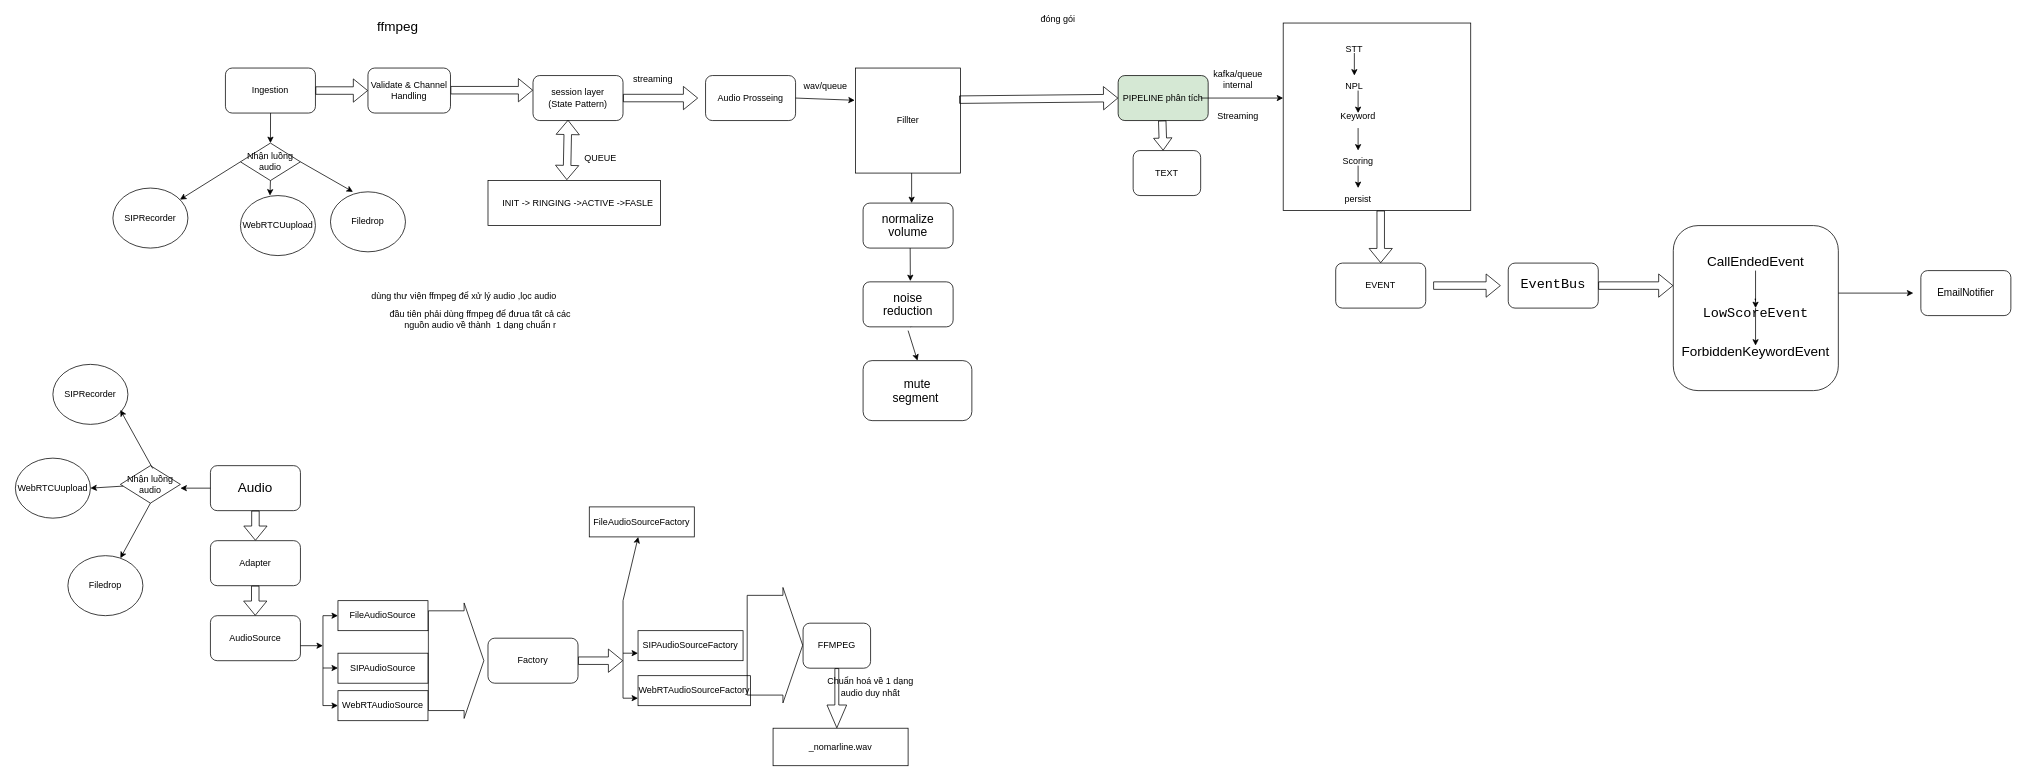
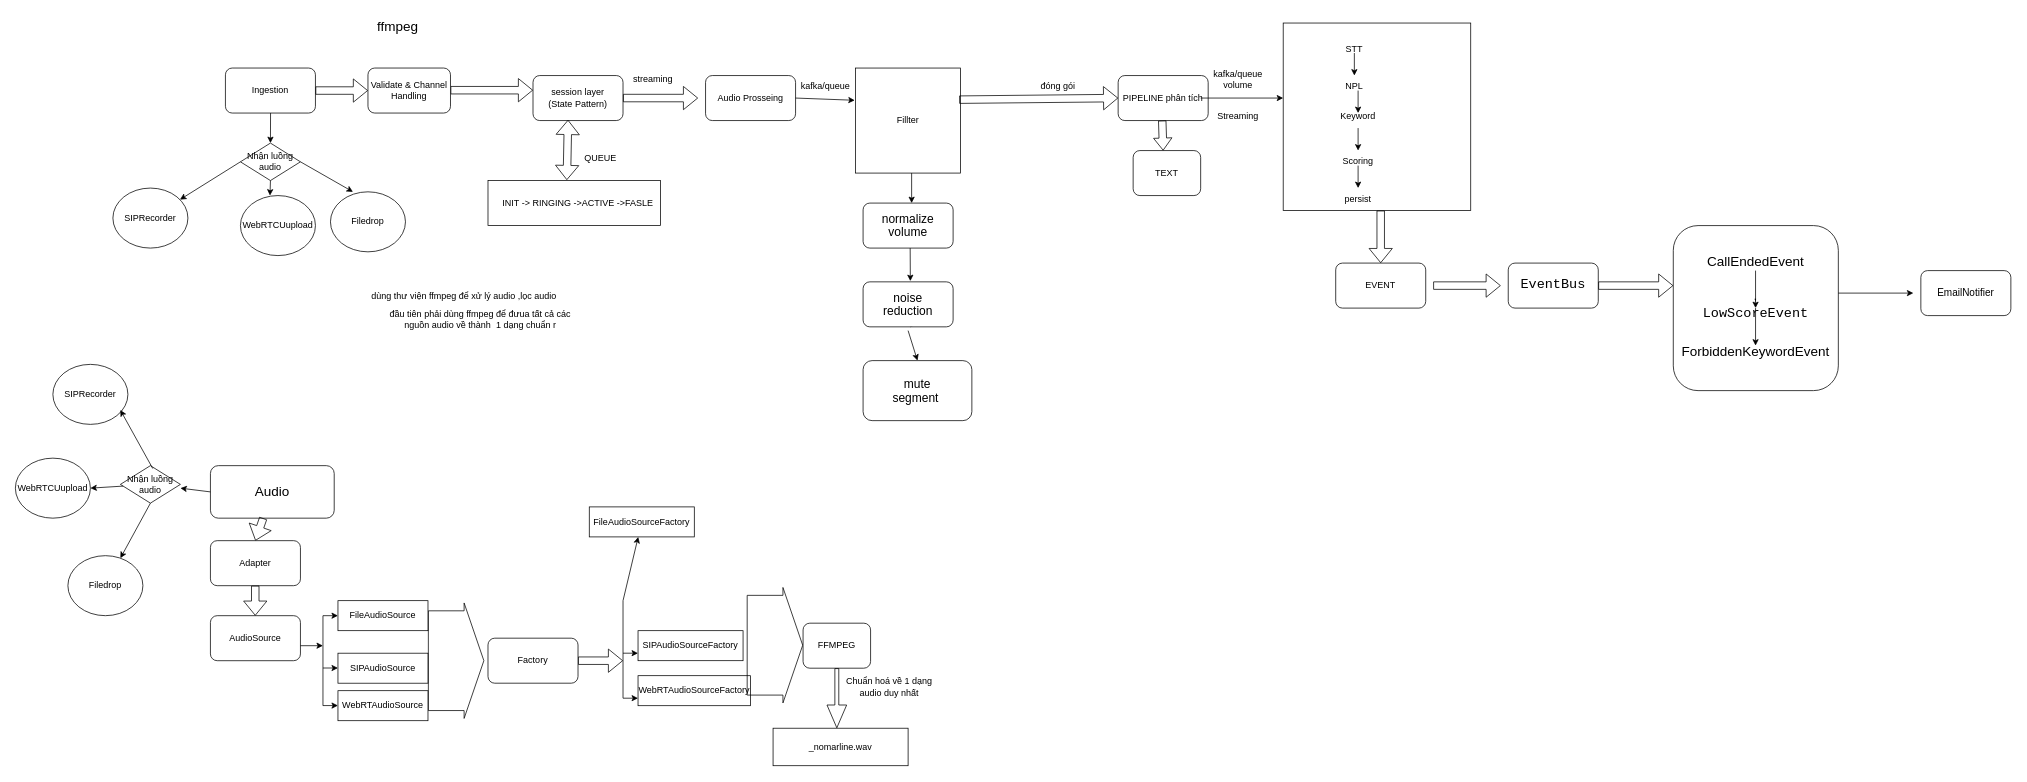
node "đóng gói": moved (1058, 19) -> (1058, 87)
node "kafka/queue internal": label "kafka/queue internal" -> "kafka/queue volume"
node "wav/queue": label "wav/queue" -> "kafka/queue"
node "PIPELINE phân tích": fillcolor #d5e8d4 -> #ffffff
node "Audio": size 90x45 -> 124x53
node "Chuẩn hoá về 1 dạng audio duy nhất": moved (870, 687) -> (889, 687)
